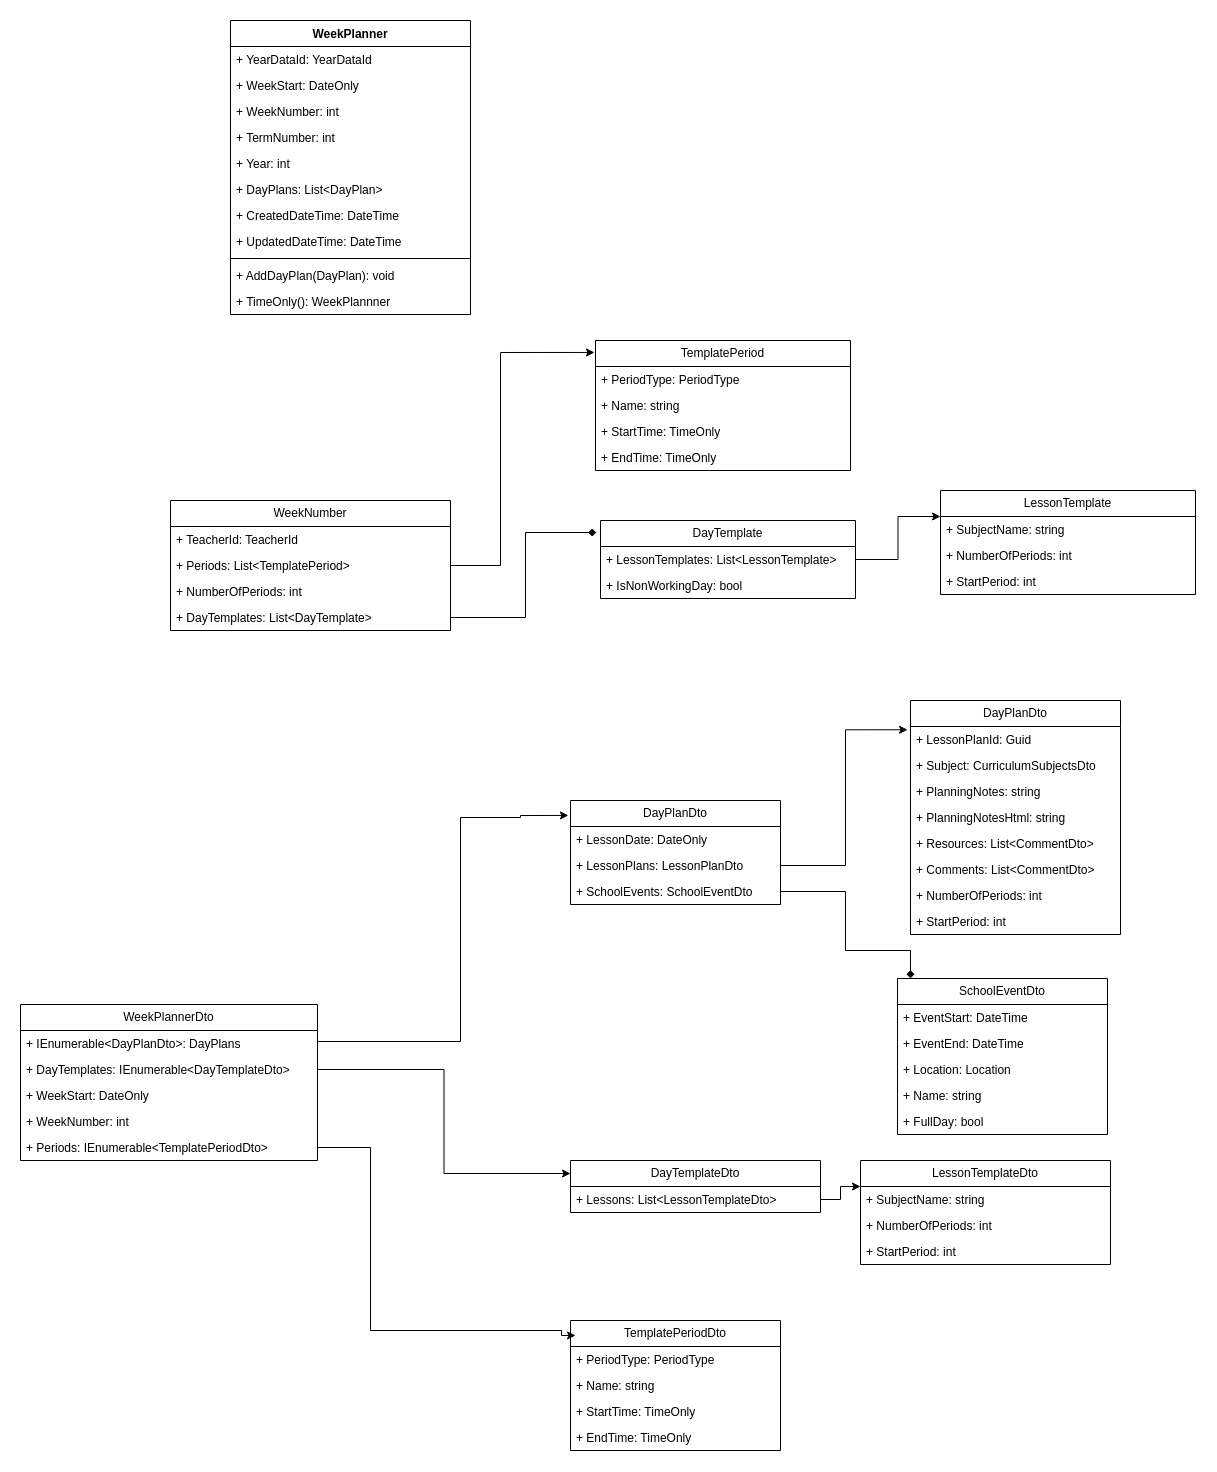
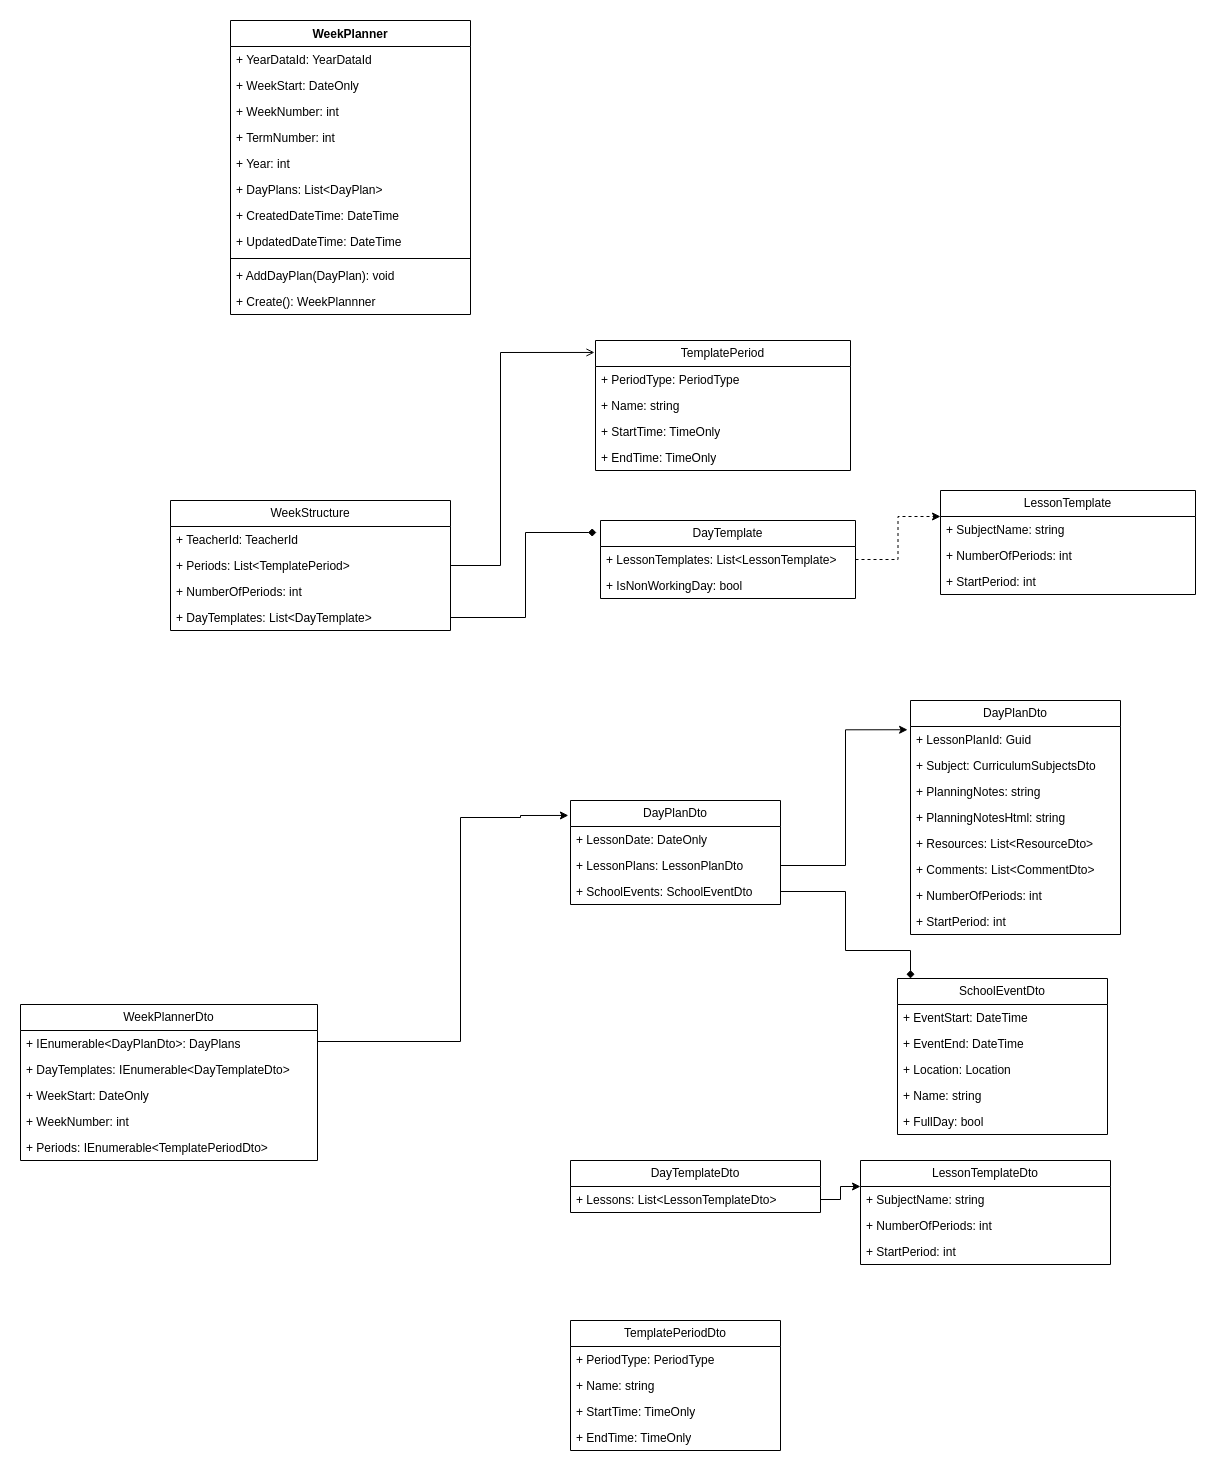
node "+ TimeOnly(): WeekPlannner": label "+ TimeOnly(): WeekPlannner" -> "+ Create(): WeekPlannner"
edge "+ Periods: List<TemplatePeriod>" -> "TemplatePeriod": arrowhead classic -> open
node "WeekNumber": label "WeekNumber" -> "WeekStructure"
edge "+ LessonTemplates: List<LessonTemplate>" -> "LessonTemplate": style solid -> dashed
node "+ Resources: List<CommentDto>": label "+ Resources: List<CommentDto>" -> "+ Resources: List<ResourceDto>"
edge "+ DayTemplates: IEnumerable<DayTemplateDto>" -> "DayTemplateDto": removed
edge "+ Periods: IEnumerable<TemplatePeriodDto>" -> "TemplatePeriodDto": removed
